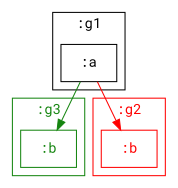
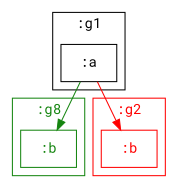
cluster ":g3": label ":g3" -> ":g8"
